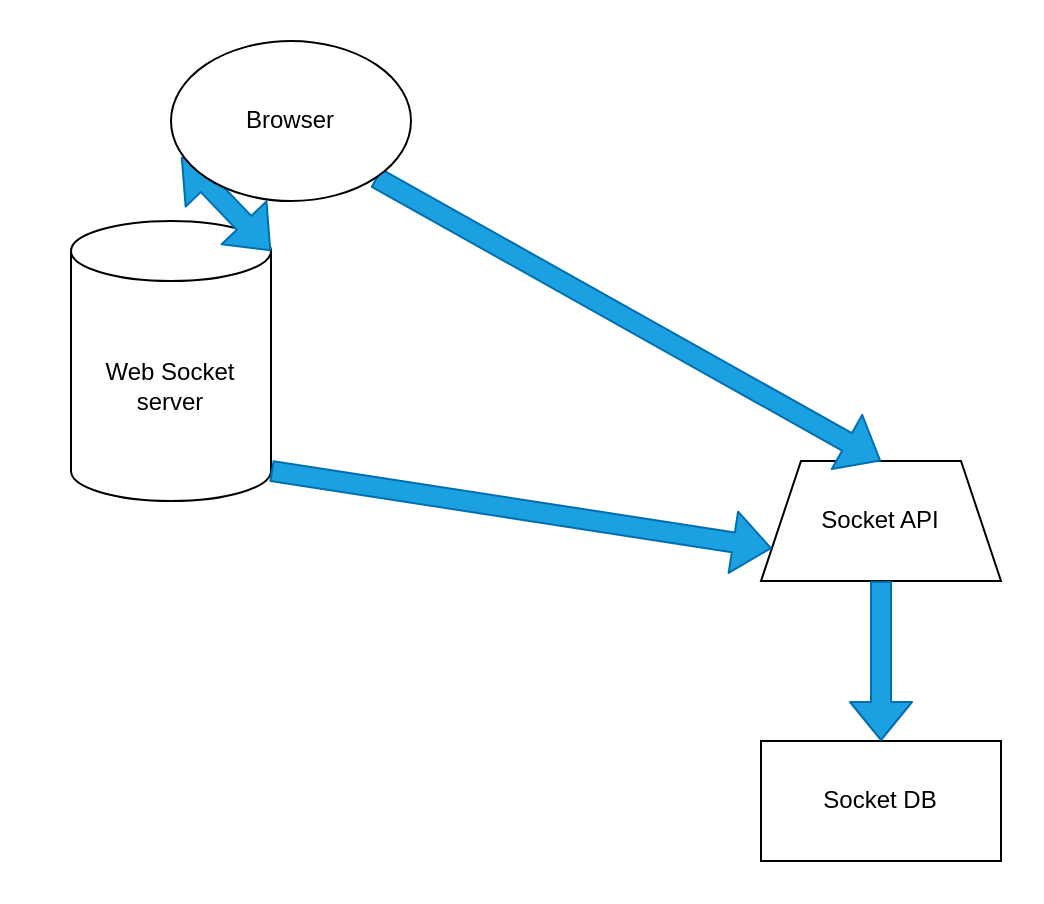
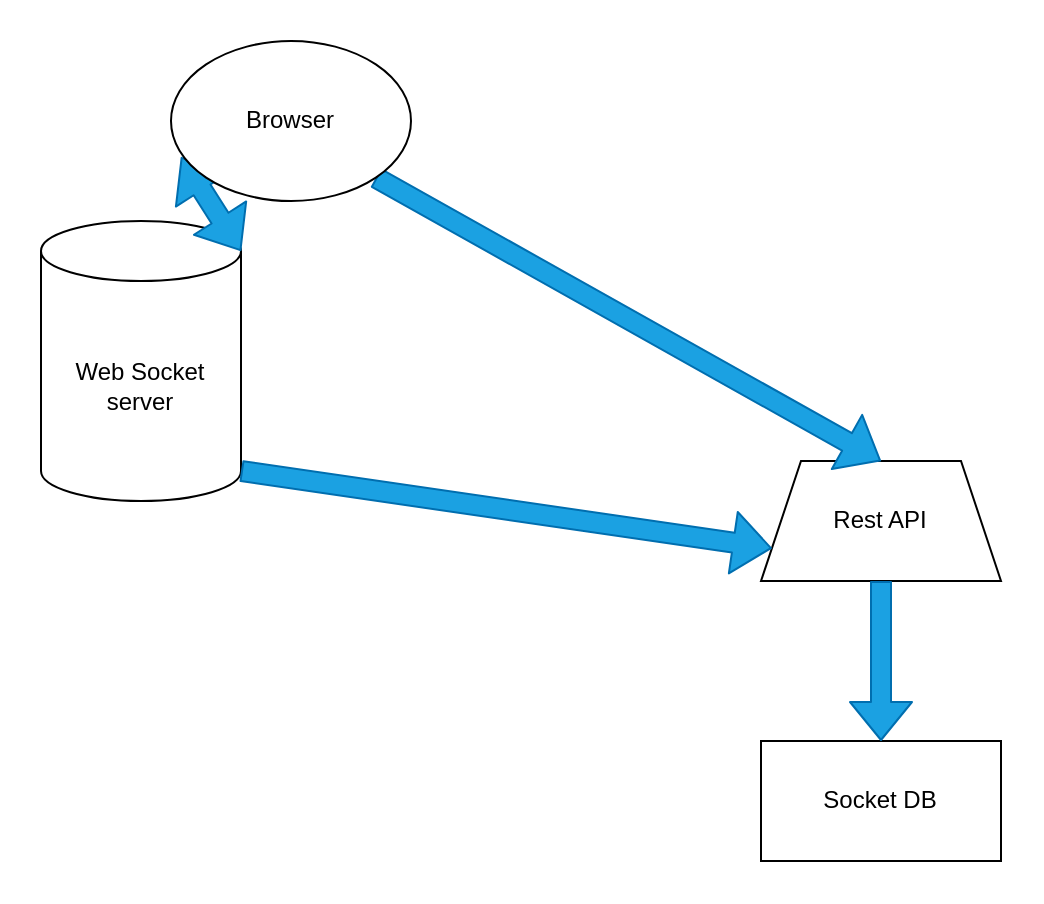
node "Web Socket server": moved (171, 361) -> (141, 361)
node "Socket API": label "Socket API" -> "Rest API"
